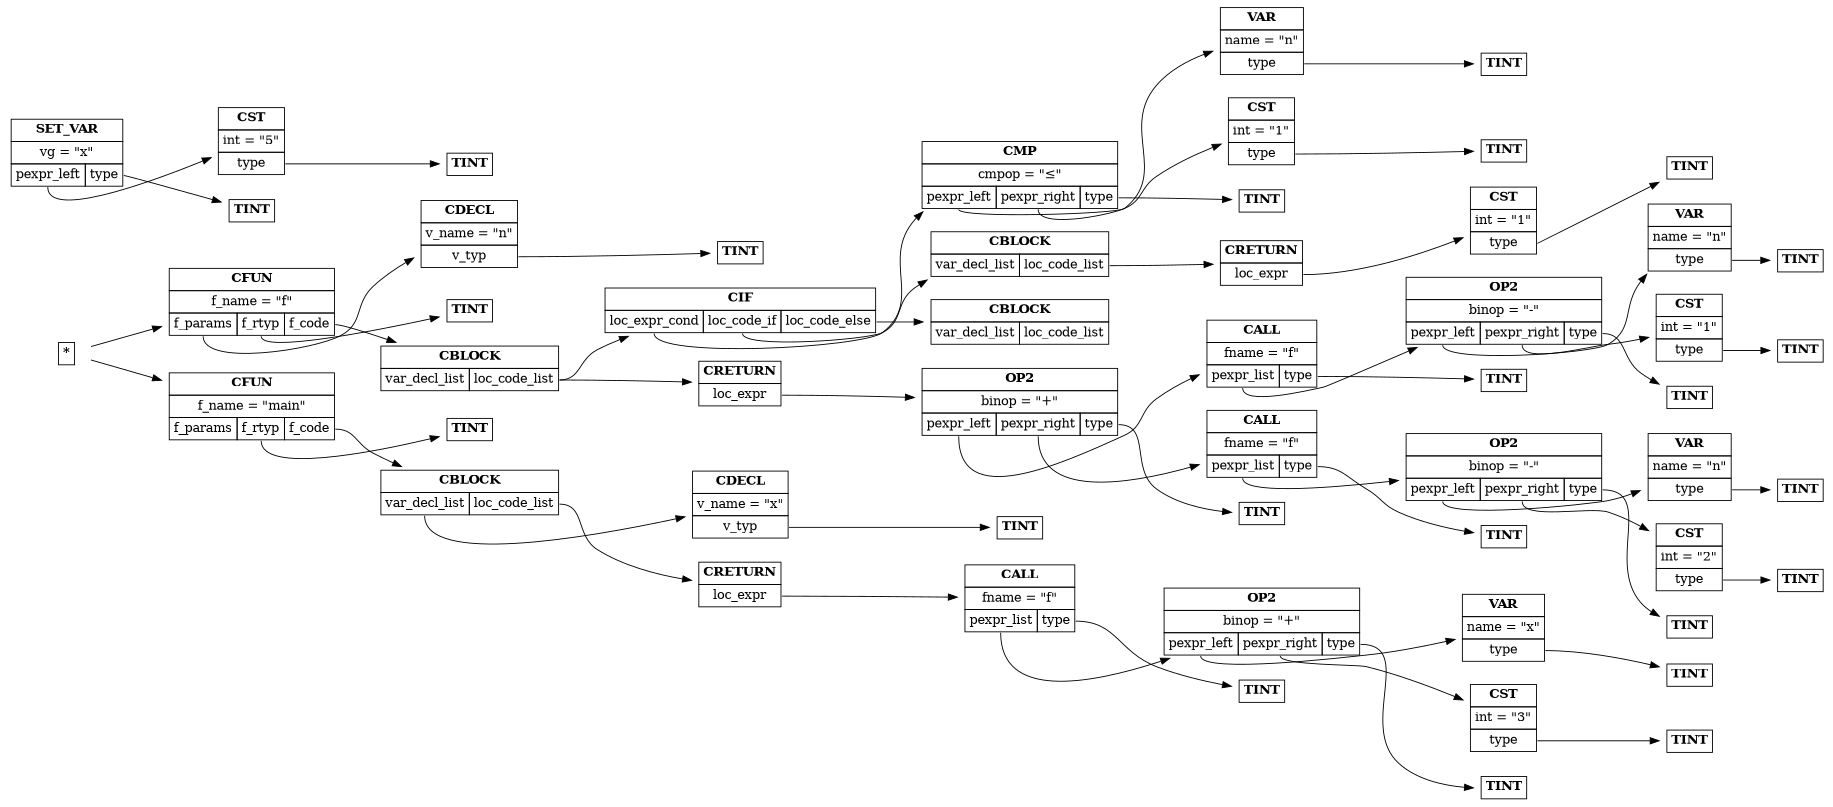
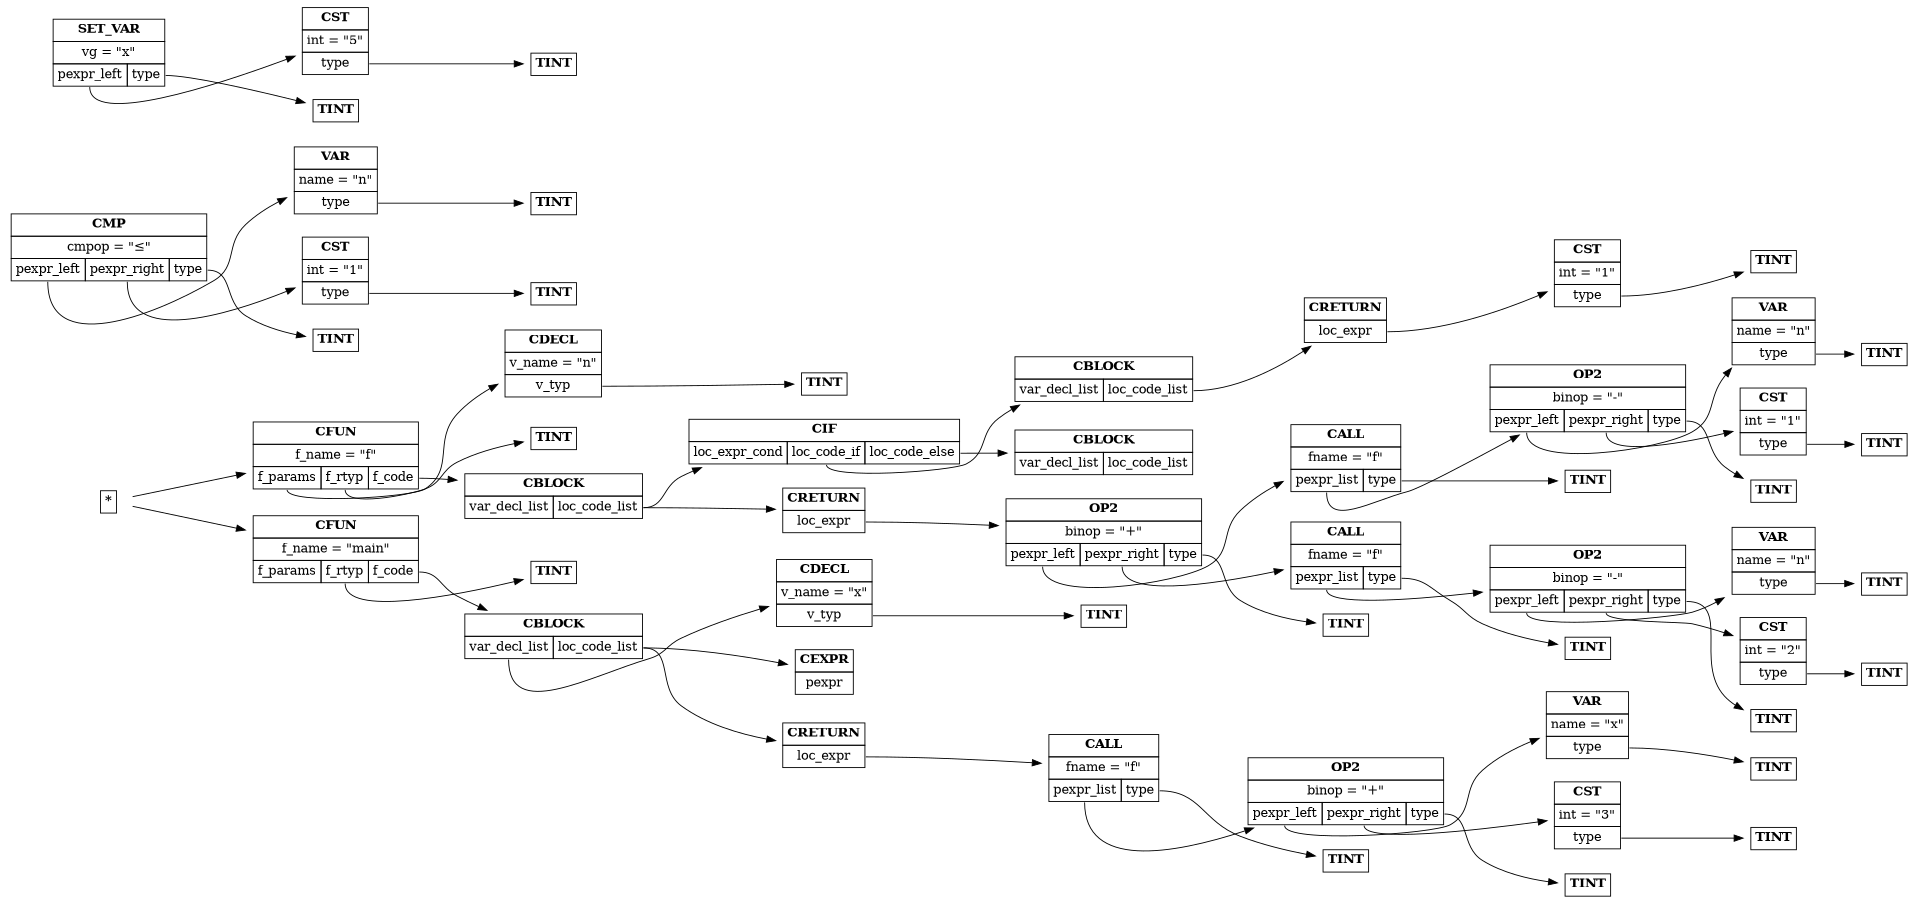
edge "CIF" -> "CMP": removed
node "CEXPR": added
